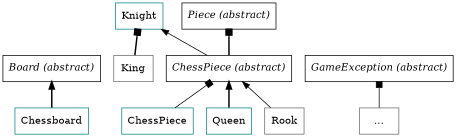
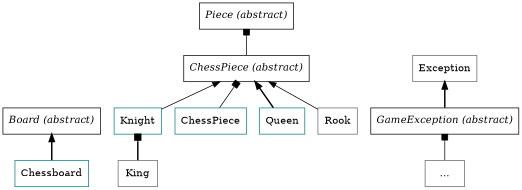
edge "ChessPiece (abstract)" -> "Knight": reversed
edge "ChessPiece (abstract)" -> "Piece (abstract)": style bold -> solid
node "Exception": added
